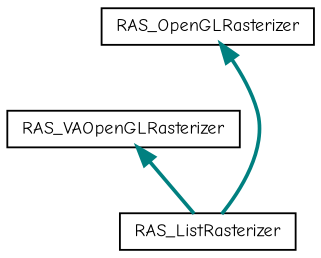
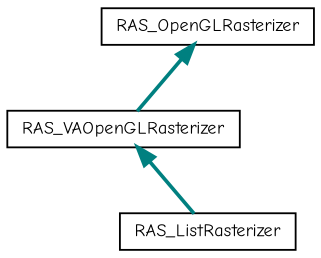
edge "RAS_ListRasterizer" -> "RAS_OpenGLRasterizer": now "RAS_VAOpenGLRasterizer" -> "RAS_OpenGLRasterizer"
